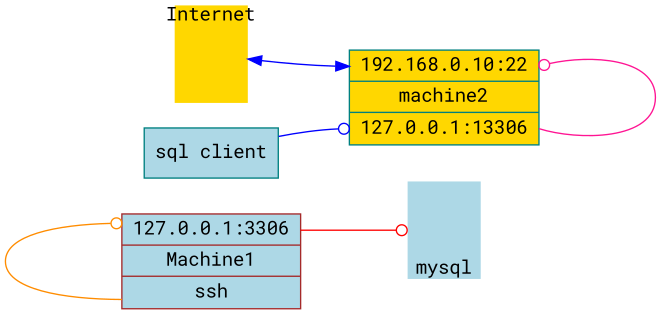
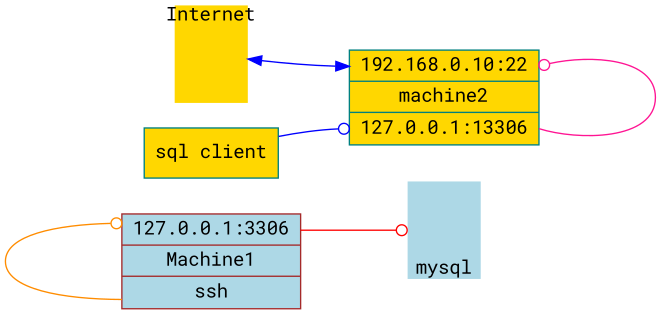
node "sql client": fillcolor lightblue -> gold
